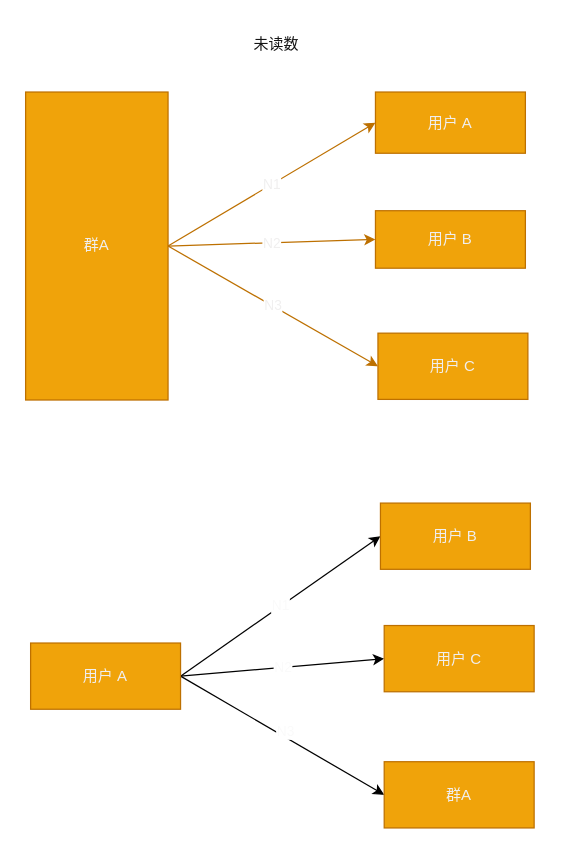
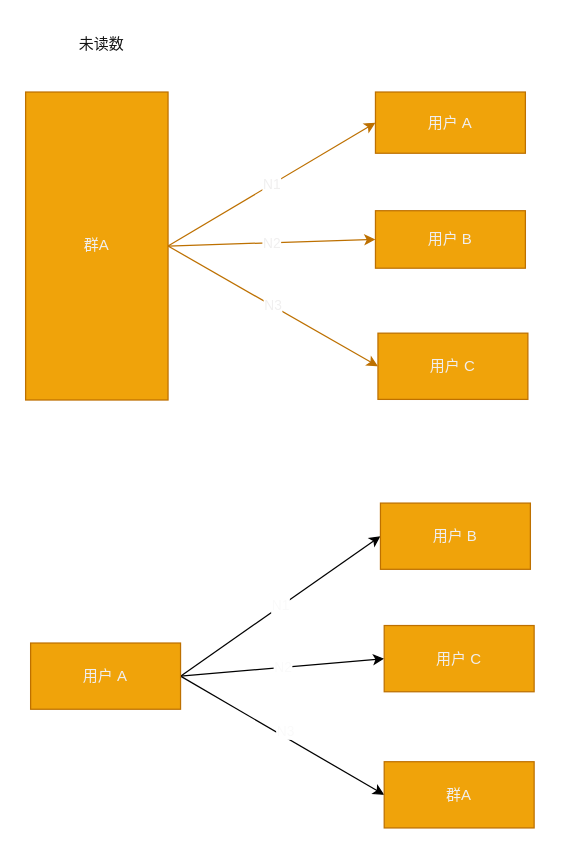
node "未读数": moved (277, 44) -> (102, 44)
